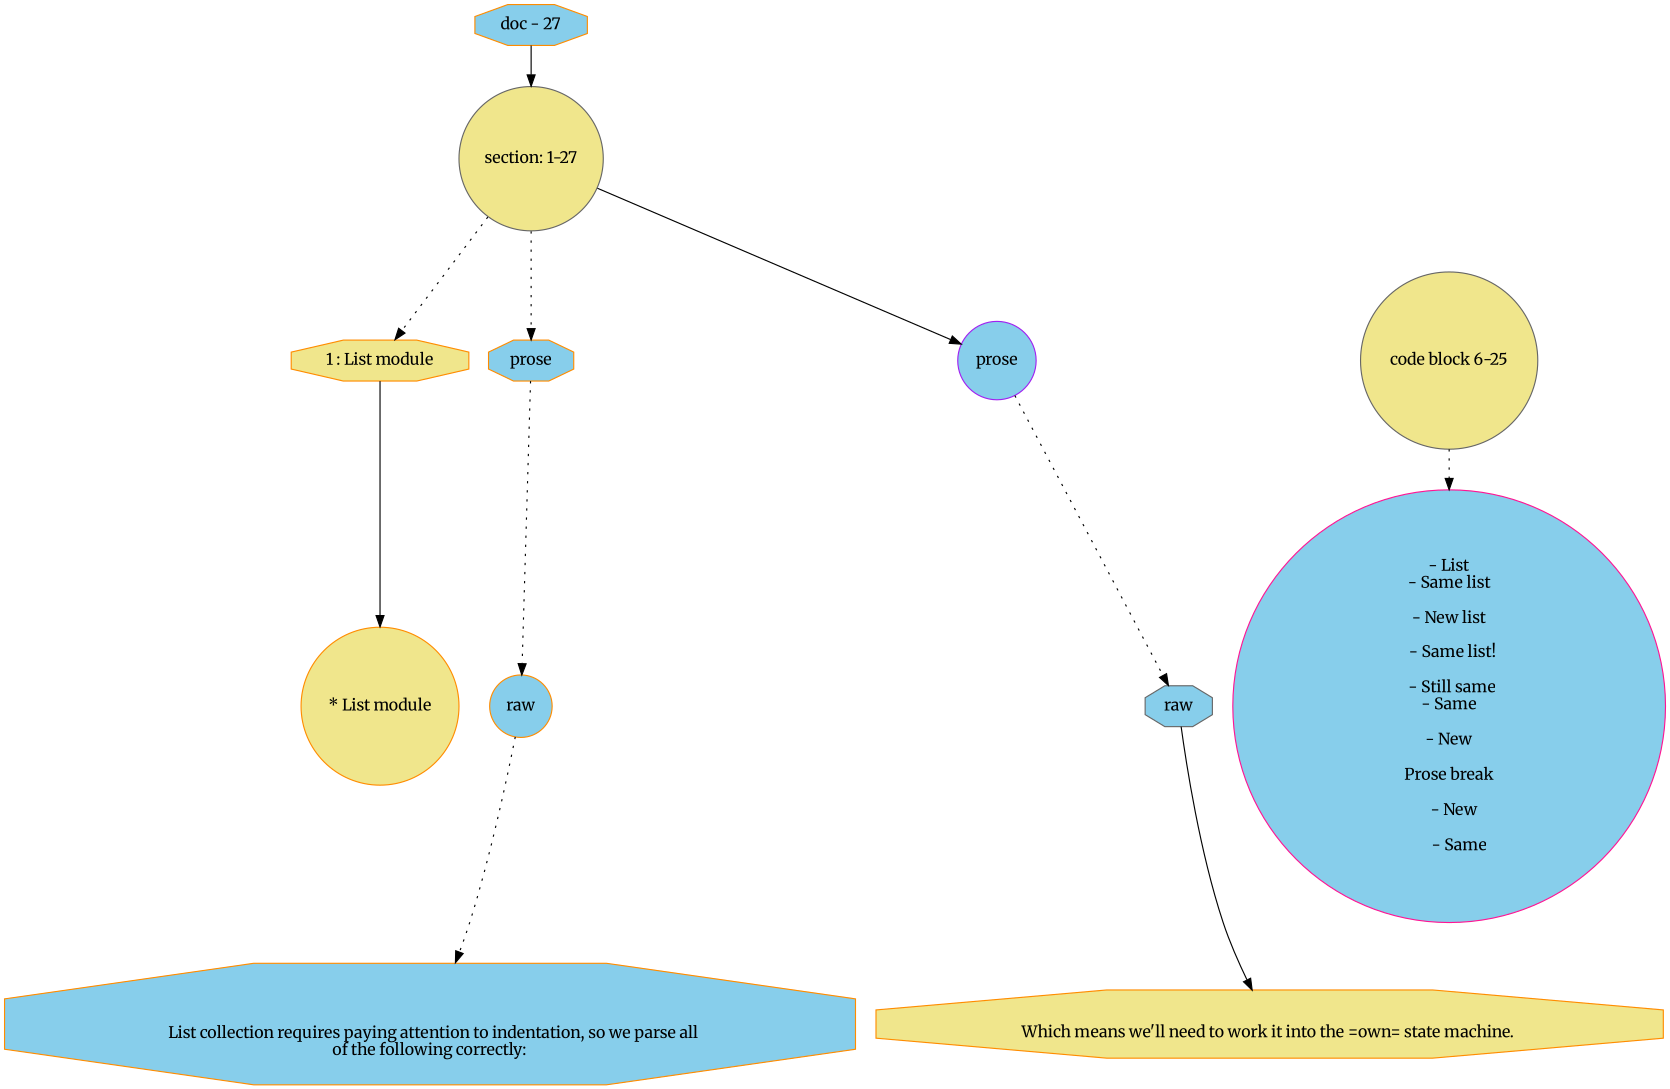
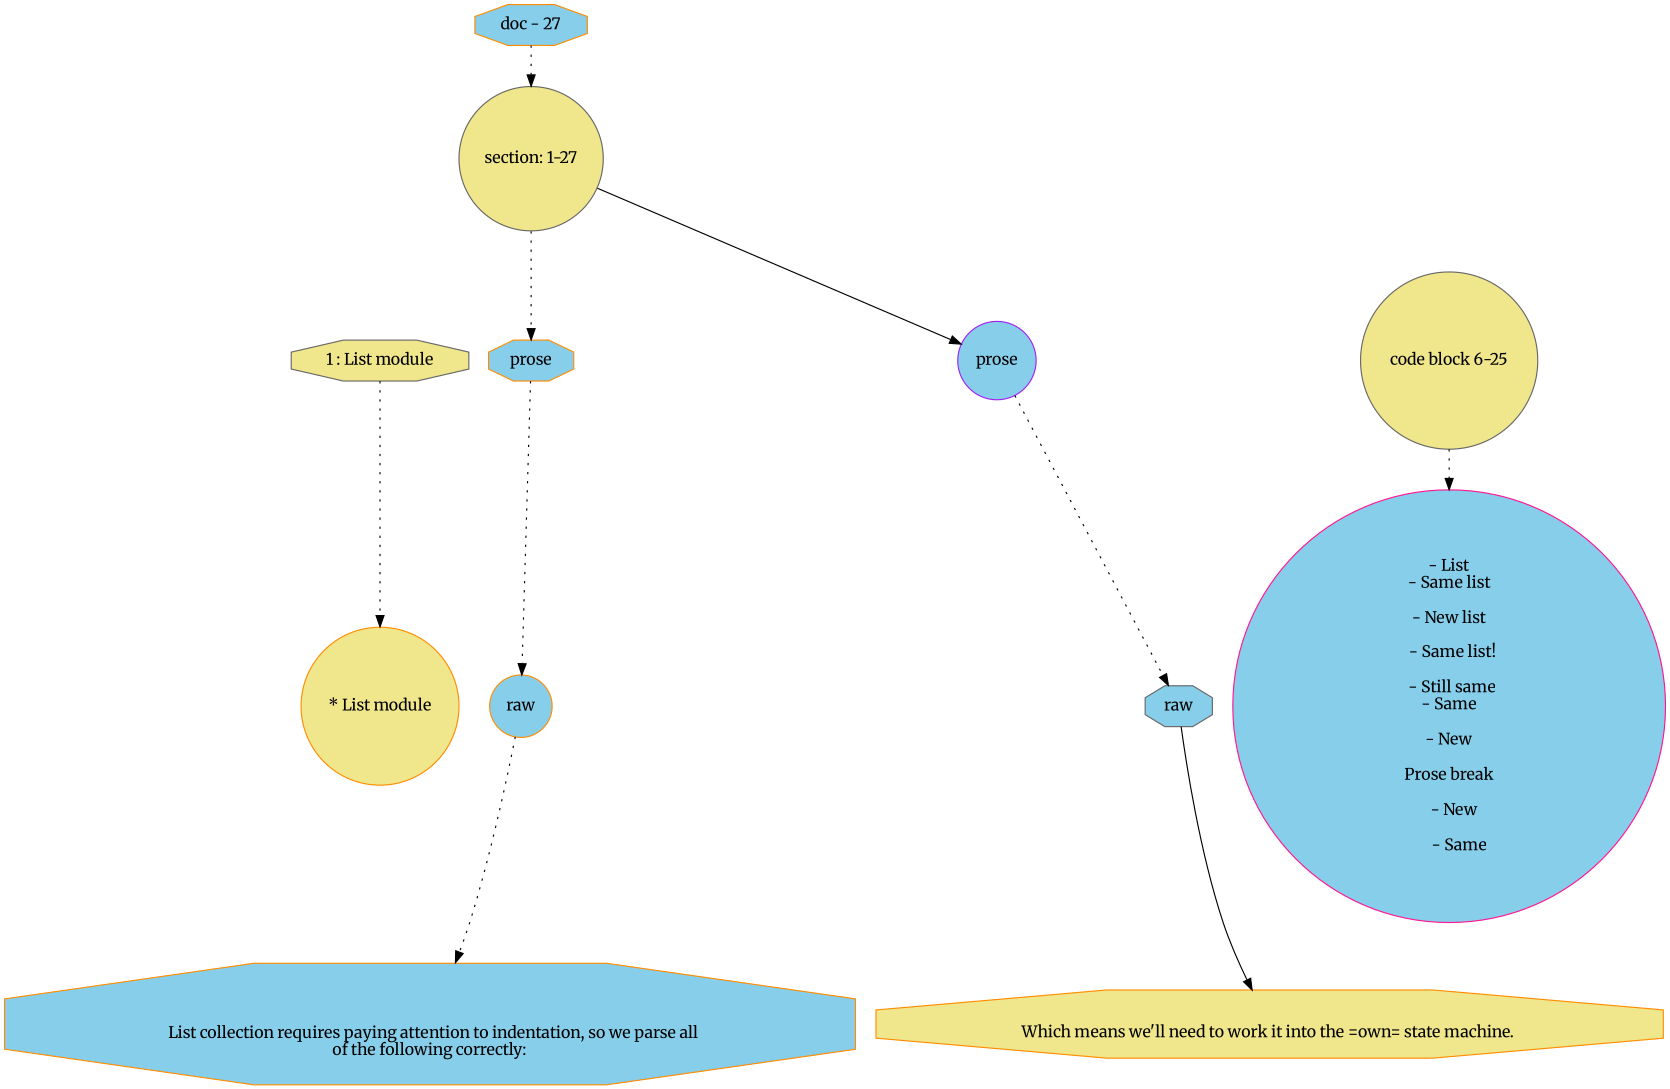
edge "doc - 27" -> "section: 1-27": style solid -> dotted
edge "section: 1-27" -> "1 : List module": removed
node "1 : List module": color darkorange -> gray40
edge "1 : List module" -> "* List module": style solid -> dotted
